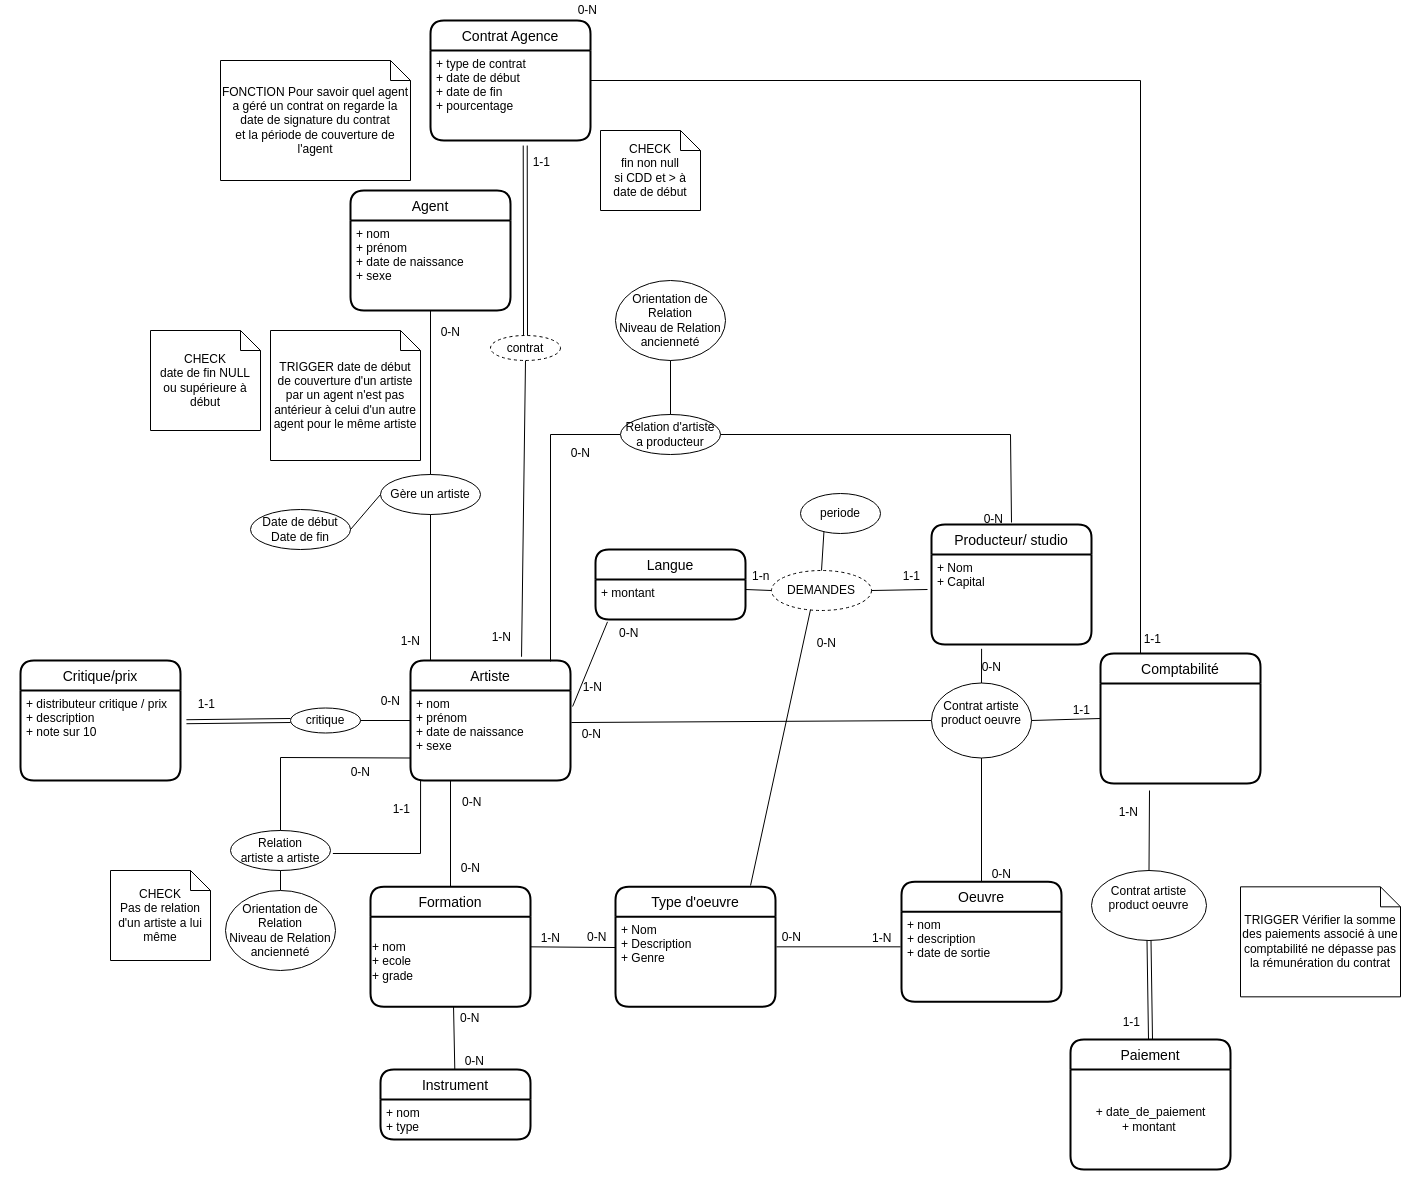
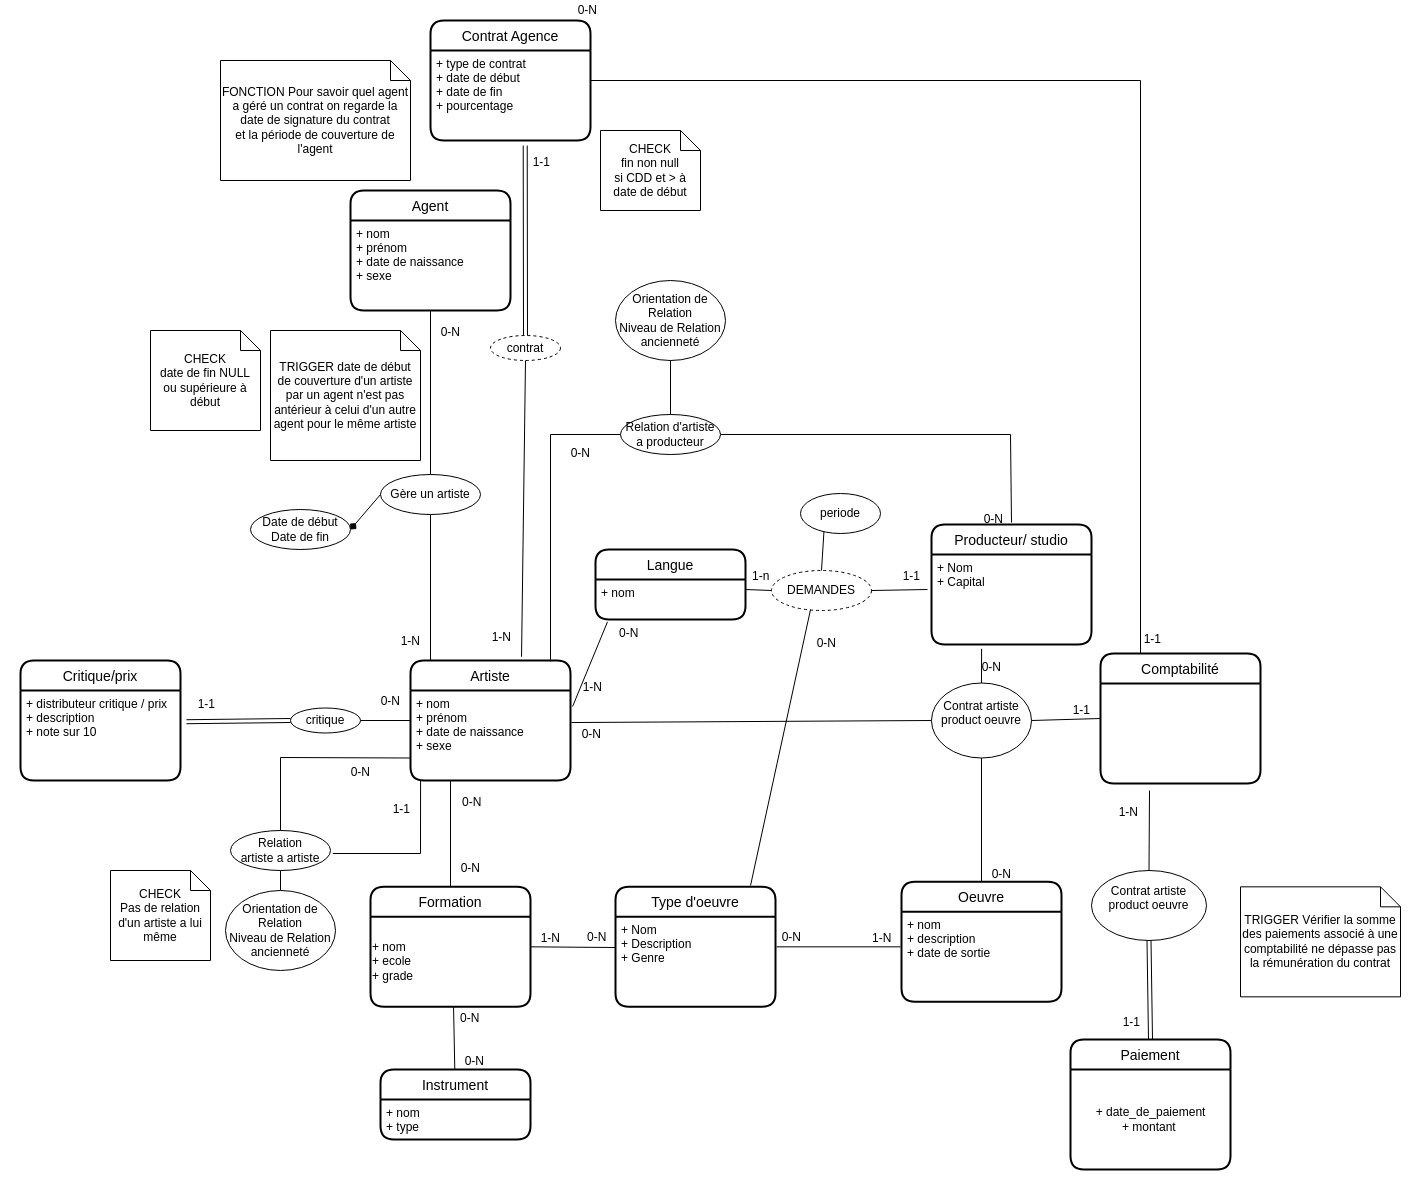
edge "Gère un artiste" -- "Date de début Date de fin": arrowhead none -> diamond
node "+ montant": label "+ montant" -> "+ nom"
